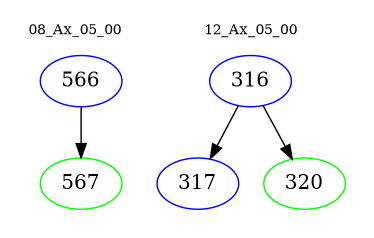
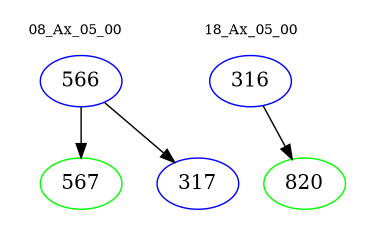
cluster "12_Ax_05_00": label "12_Ax_05_00" -> "18_Ax_05_00"
edge "316" -> "317": now "566" -> "317"
node "320": label "320" -> "820"
